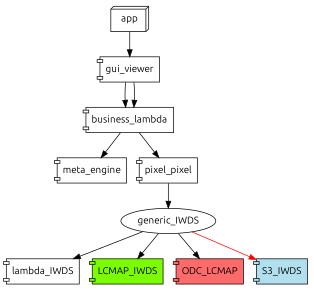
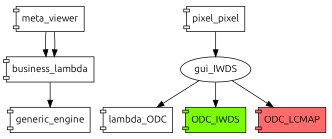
node "app": removed
node "gui_viewer": label "gui_viewer" -> "meta_viewer"
edge "business_lambda" -> "pixel_pixel": removed
node "meta_engine": label "meta_engine" -> "generic_engine"
node "generic_IWDS": label "generic_IWDS" -> "gui_IWDS"
node "lambda_IWDS": label "lambda_IWDS" -> "lambda_ODC"
node "LCMAP_IWDS": label "LCMAP_IWDS" -> "ODC_IWDS"
node "S3_IWDS": removed
